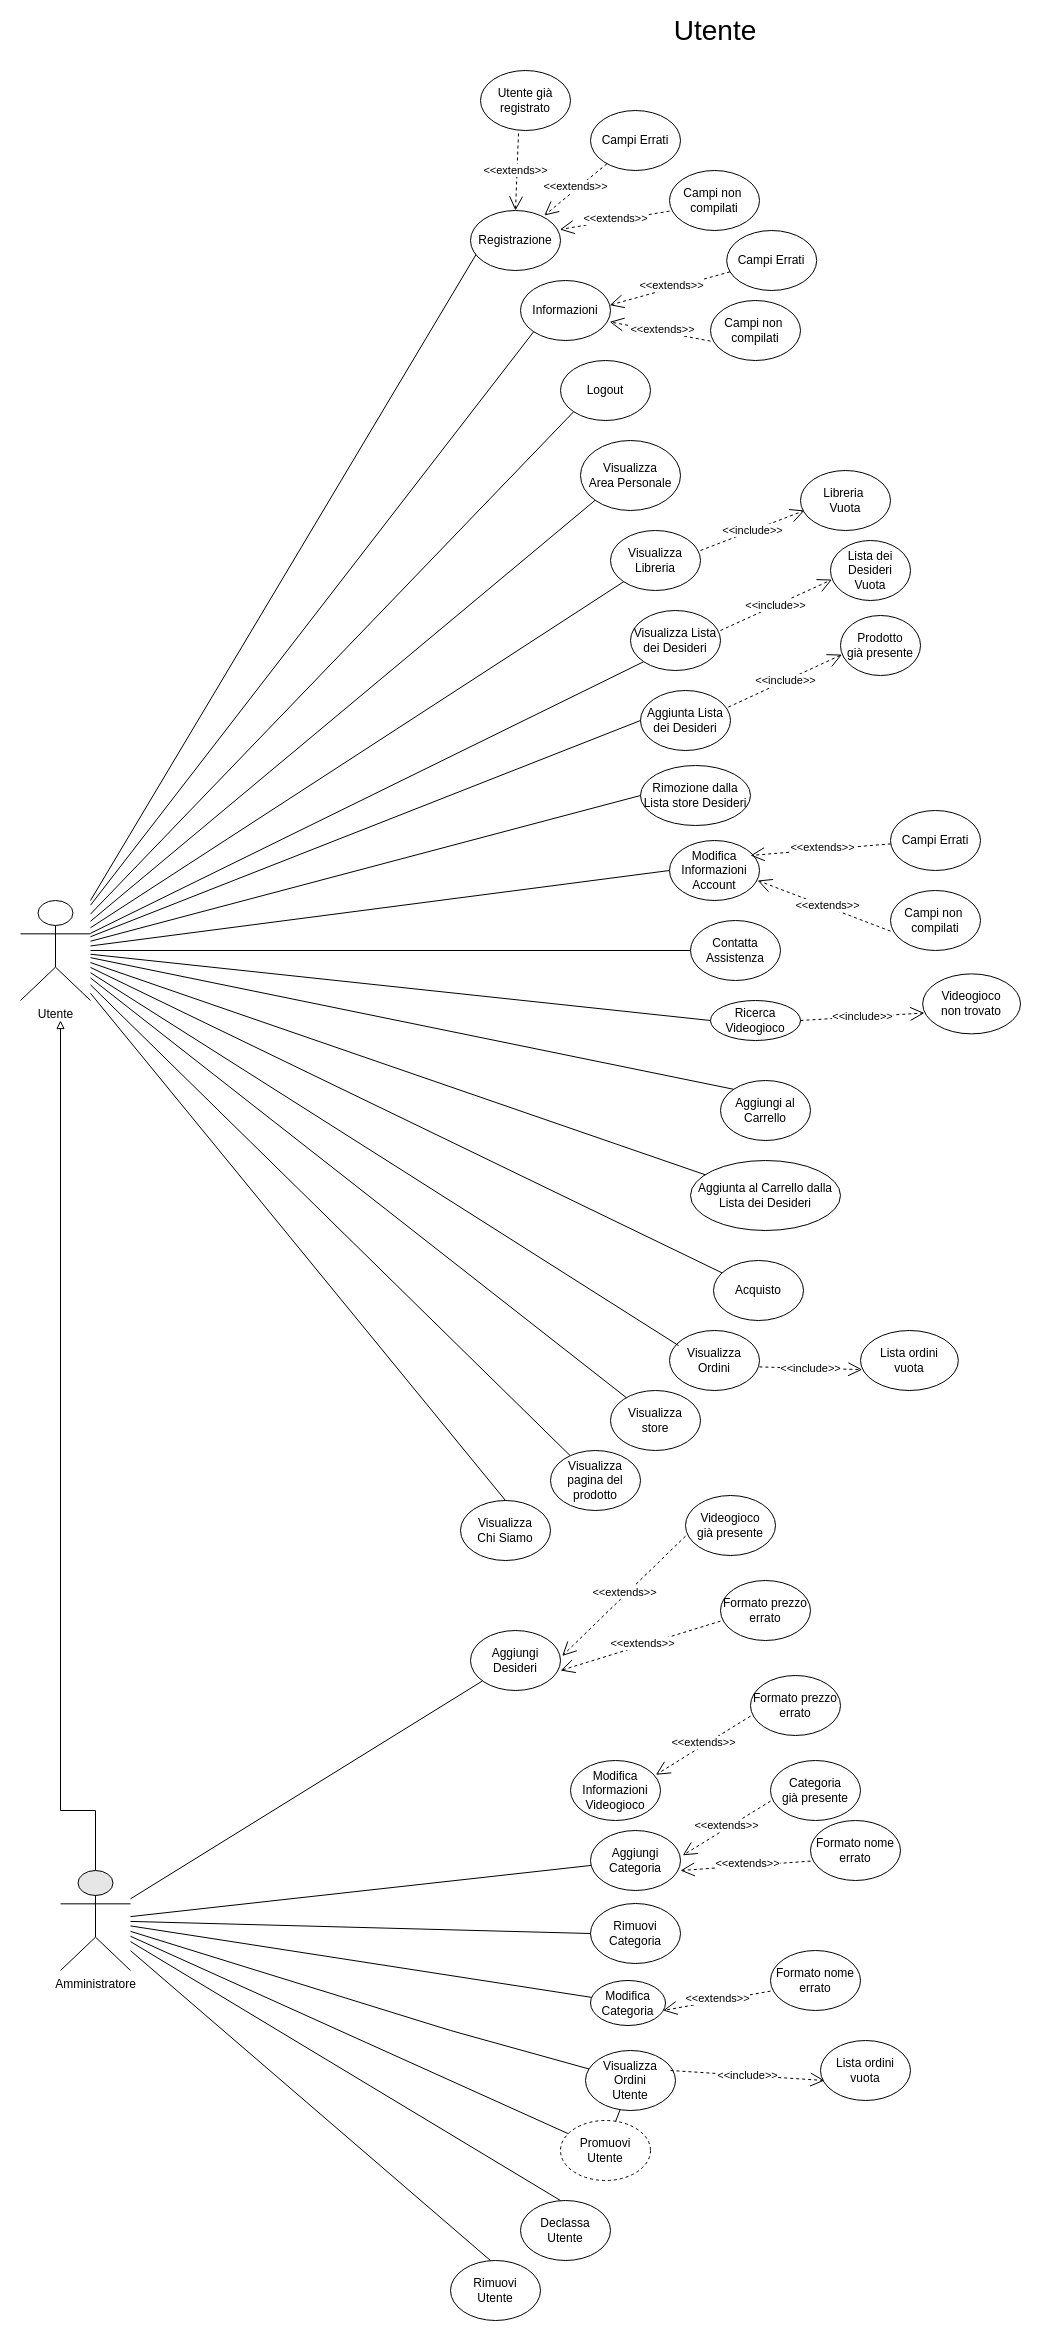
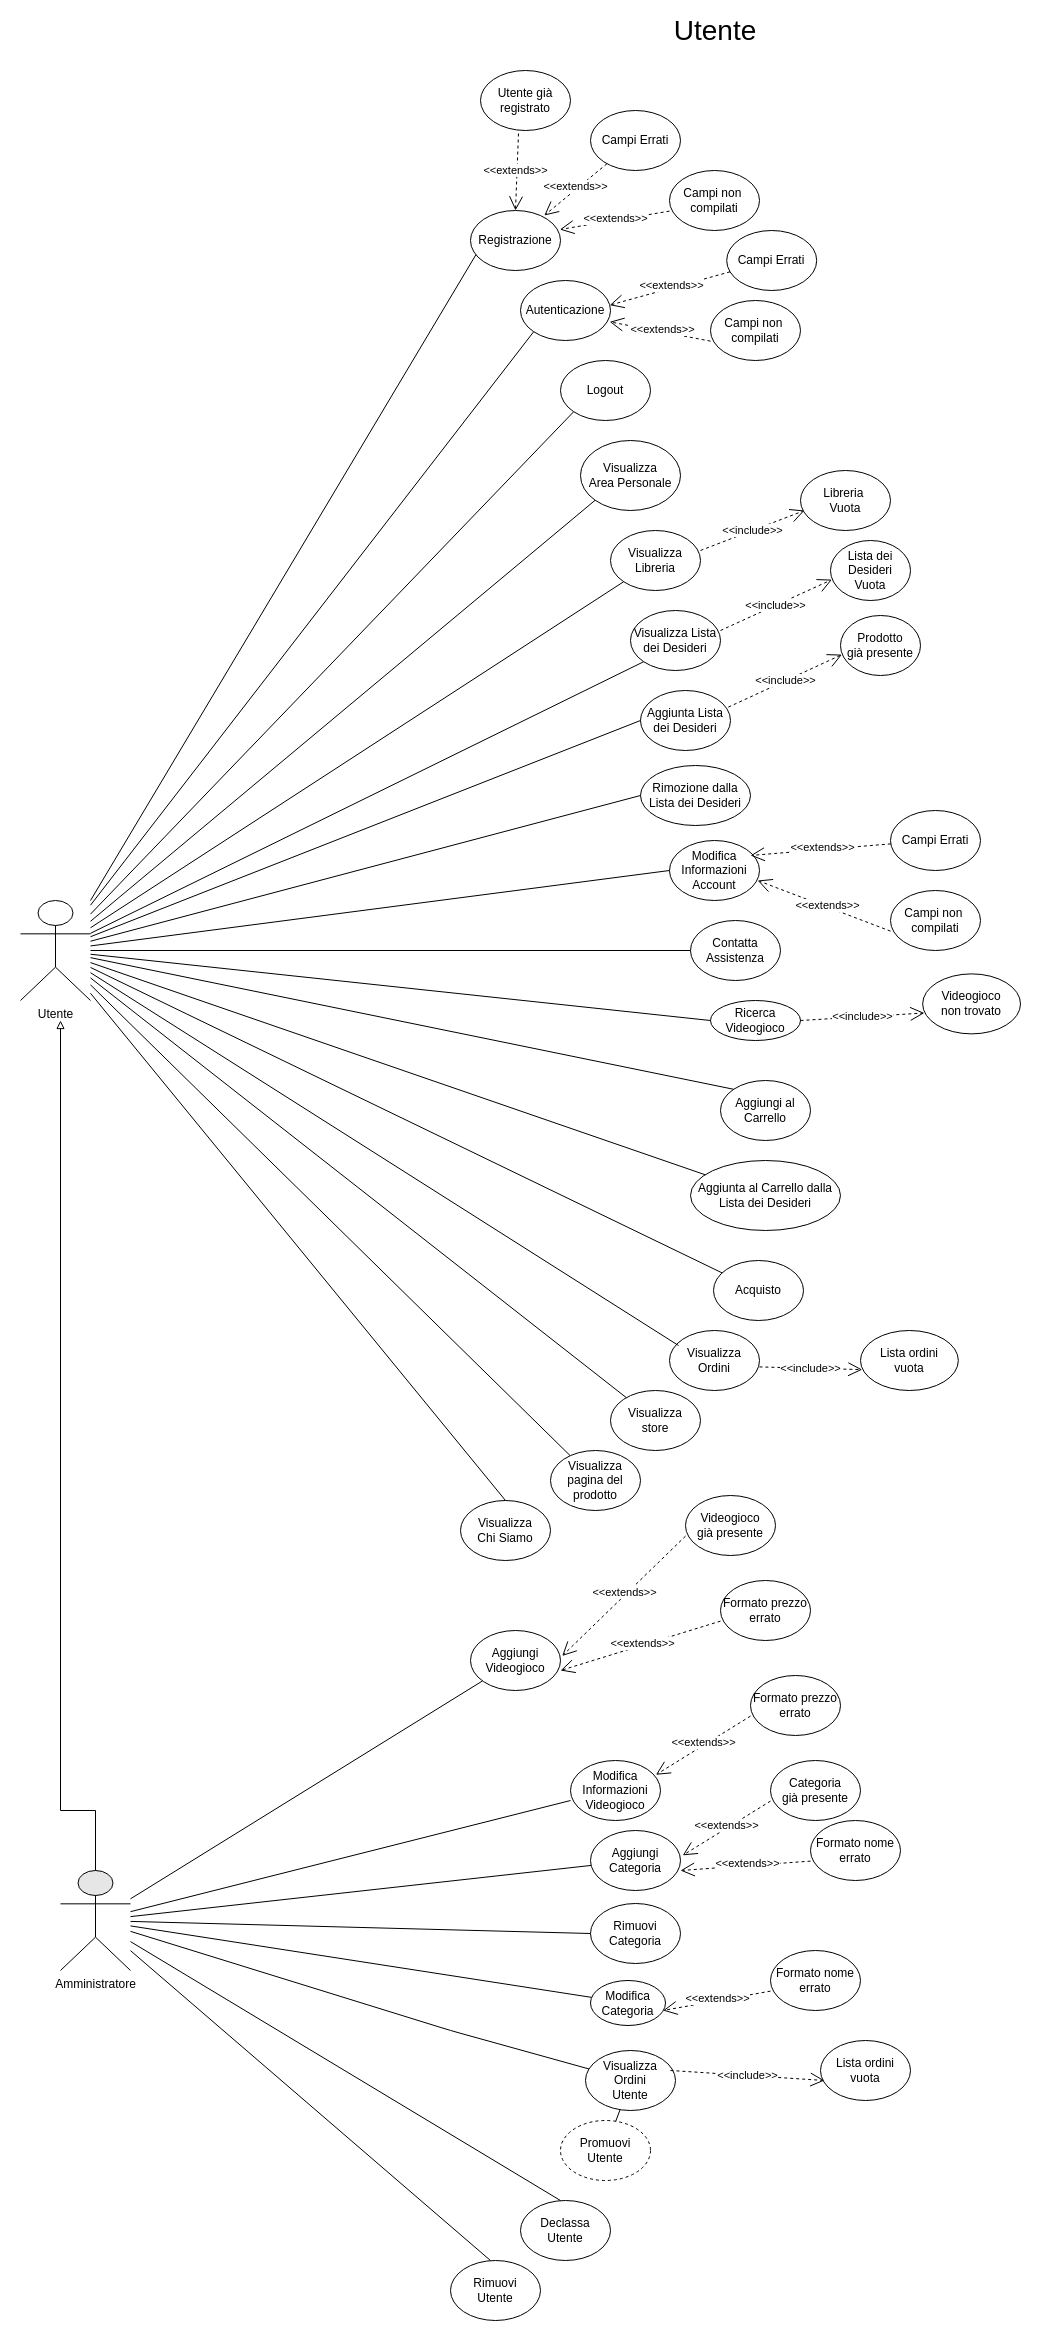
node "Informazioni": label "Informazioni" -> "Autenticazione"
node "Rimozione dalla Lista store Desideri": label "Rimozione dalla Lista store Desideri" -> "Rimozione dalla Lista dei Desideri"
node "Aggiungi Desideri": label "Aggiungi Desideri" -> "Aggiungi Videogioco"
edge "Amministratore" -- "Promuovi Utente": now "Amministratore" -- "Modifica Informazioni Videogioco"
